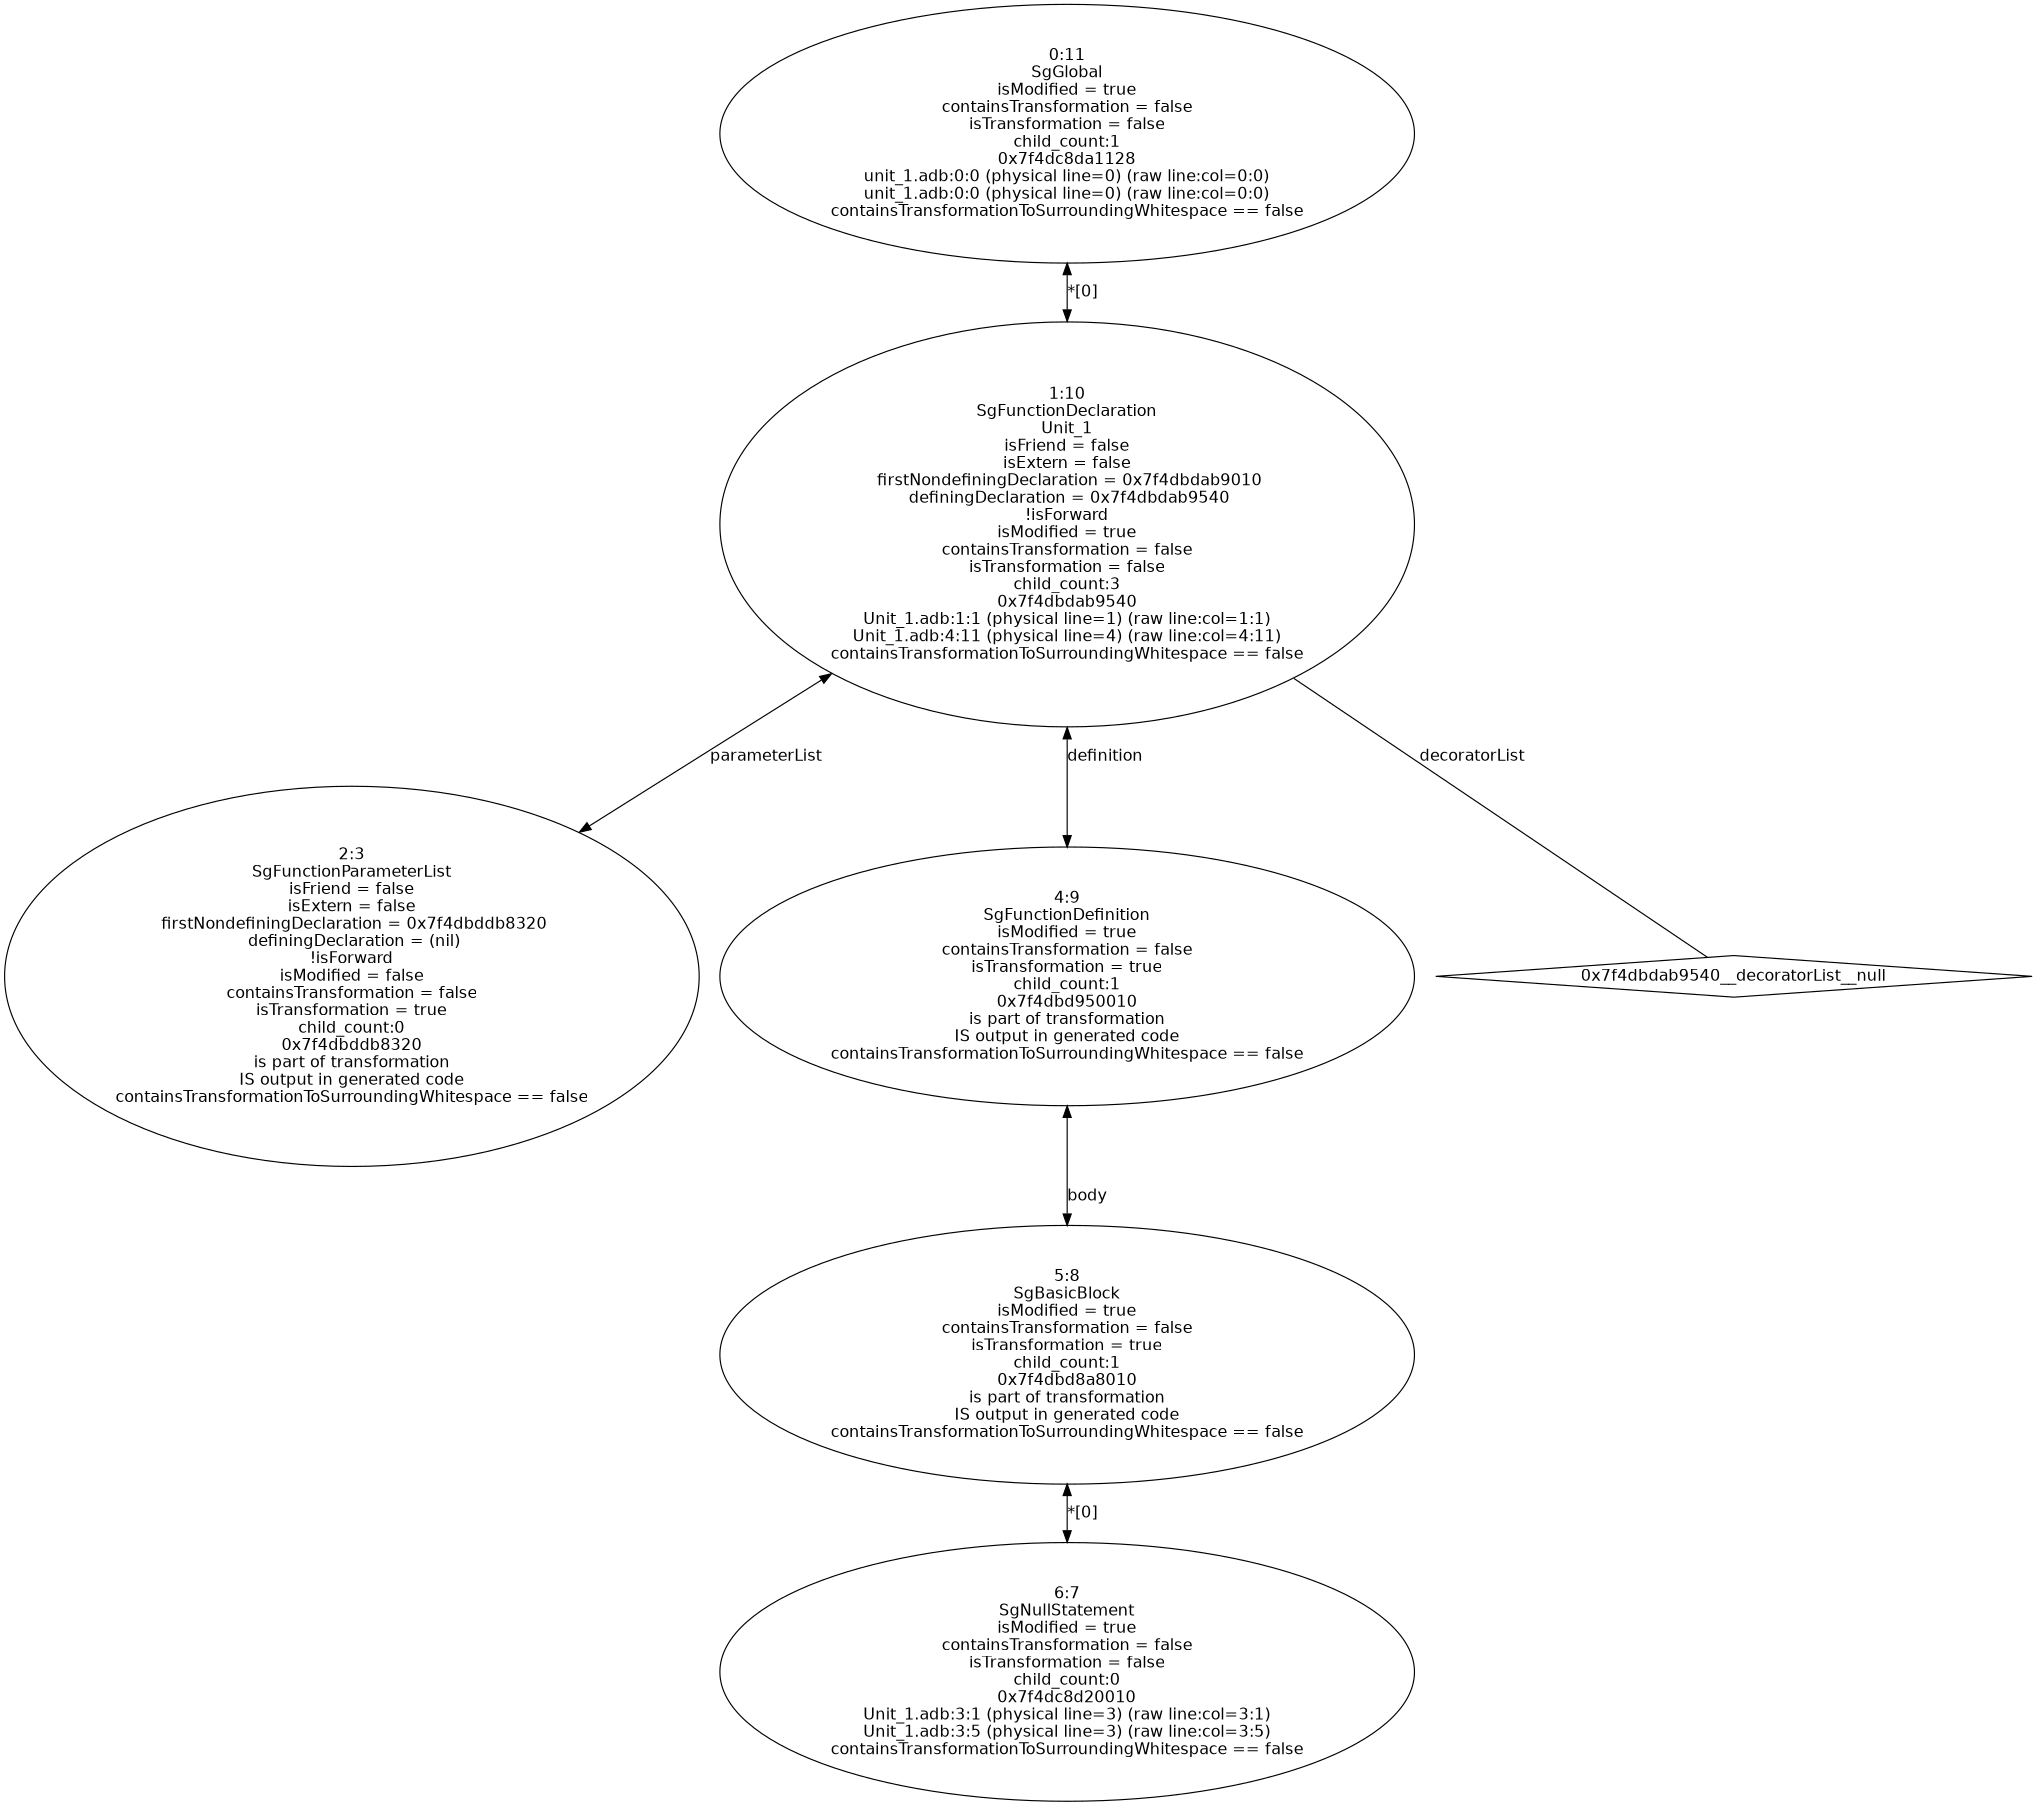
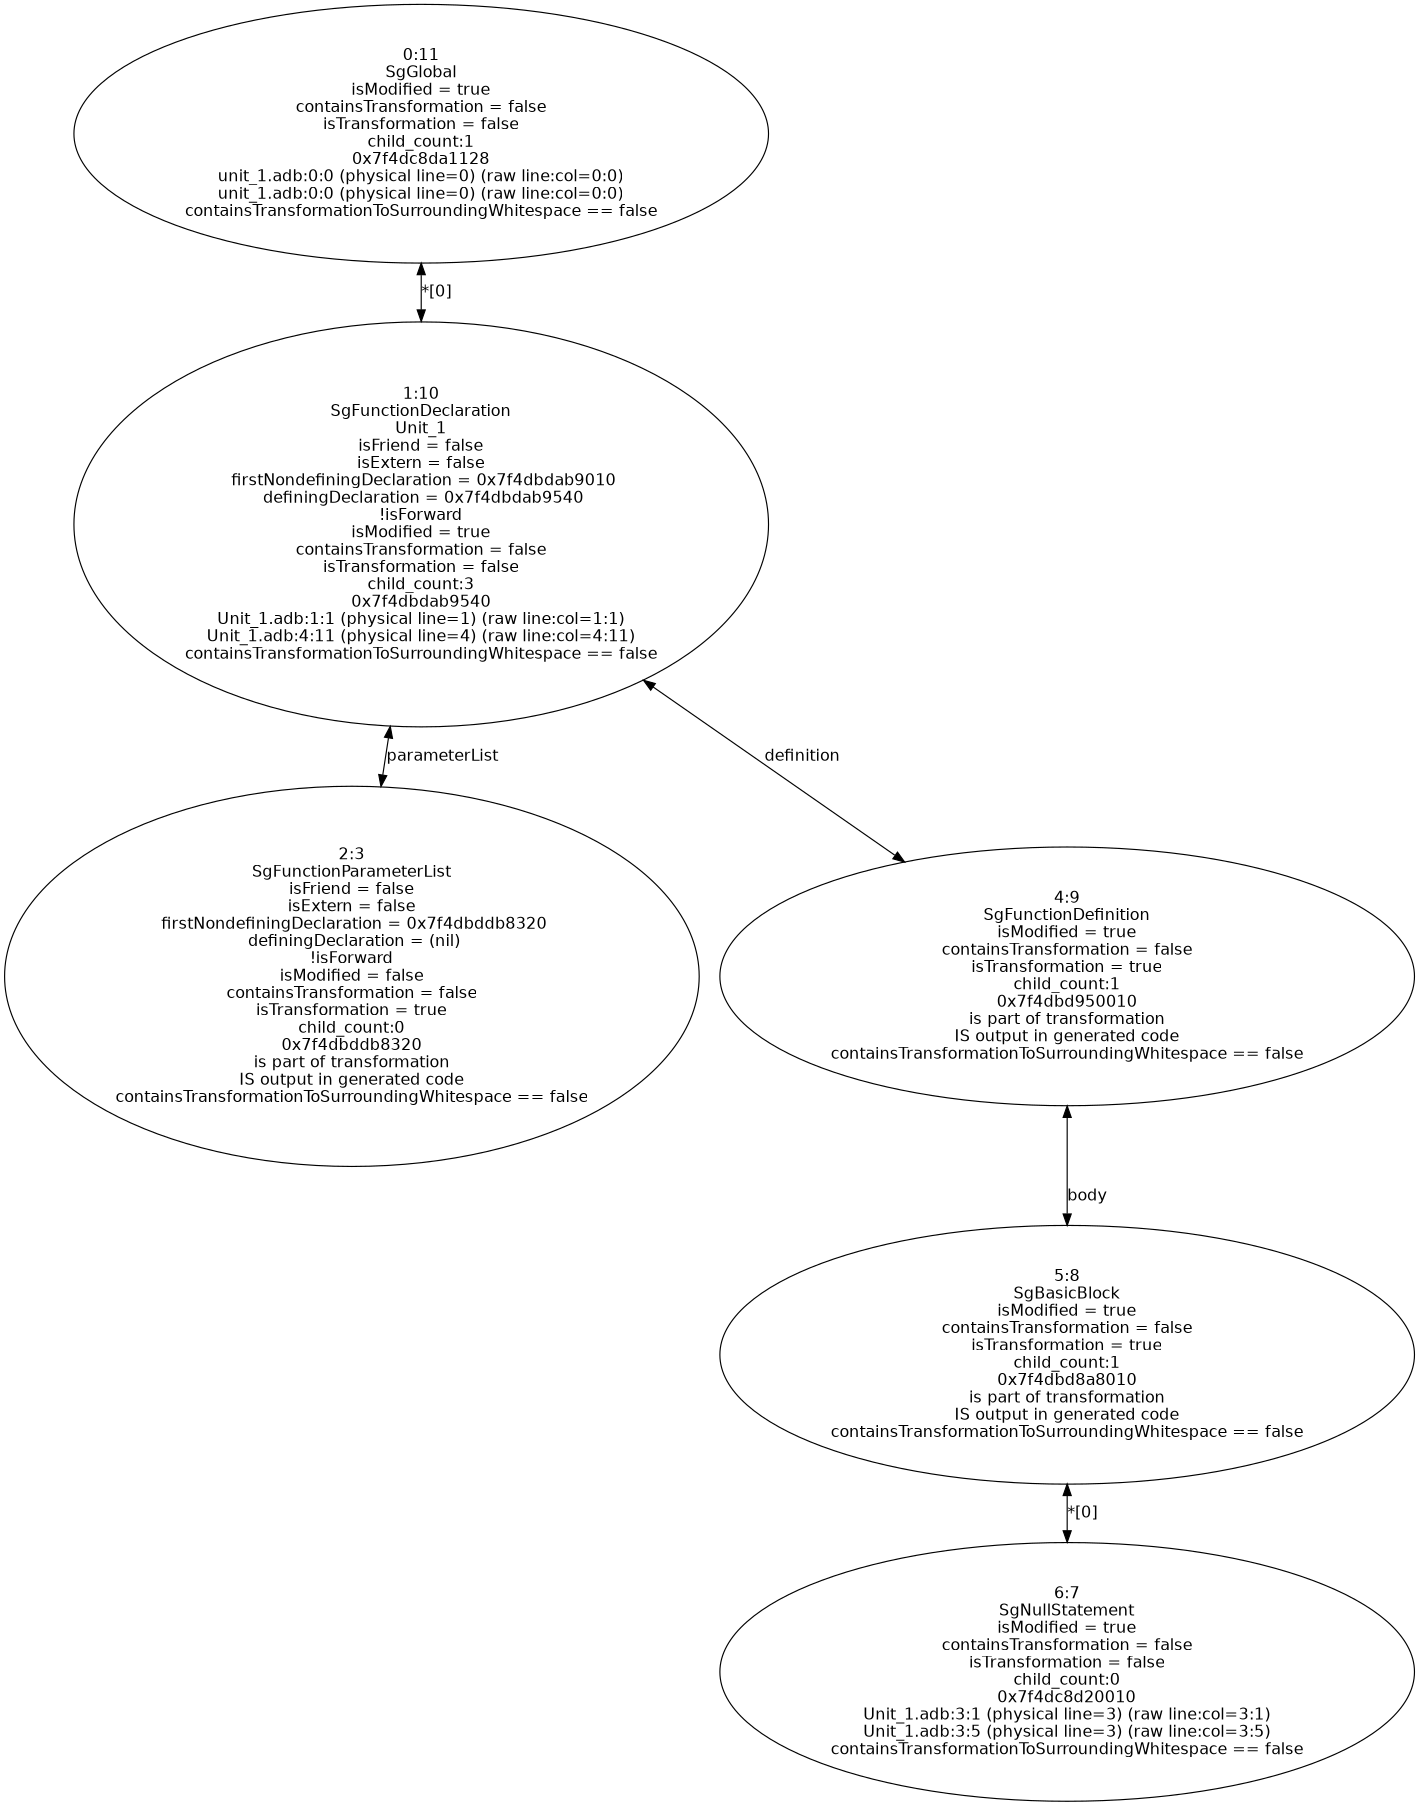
node "0x7f4dbdab9540__decoratorList__null": removed
